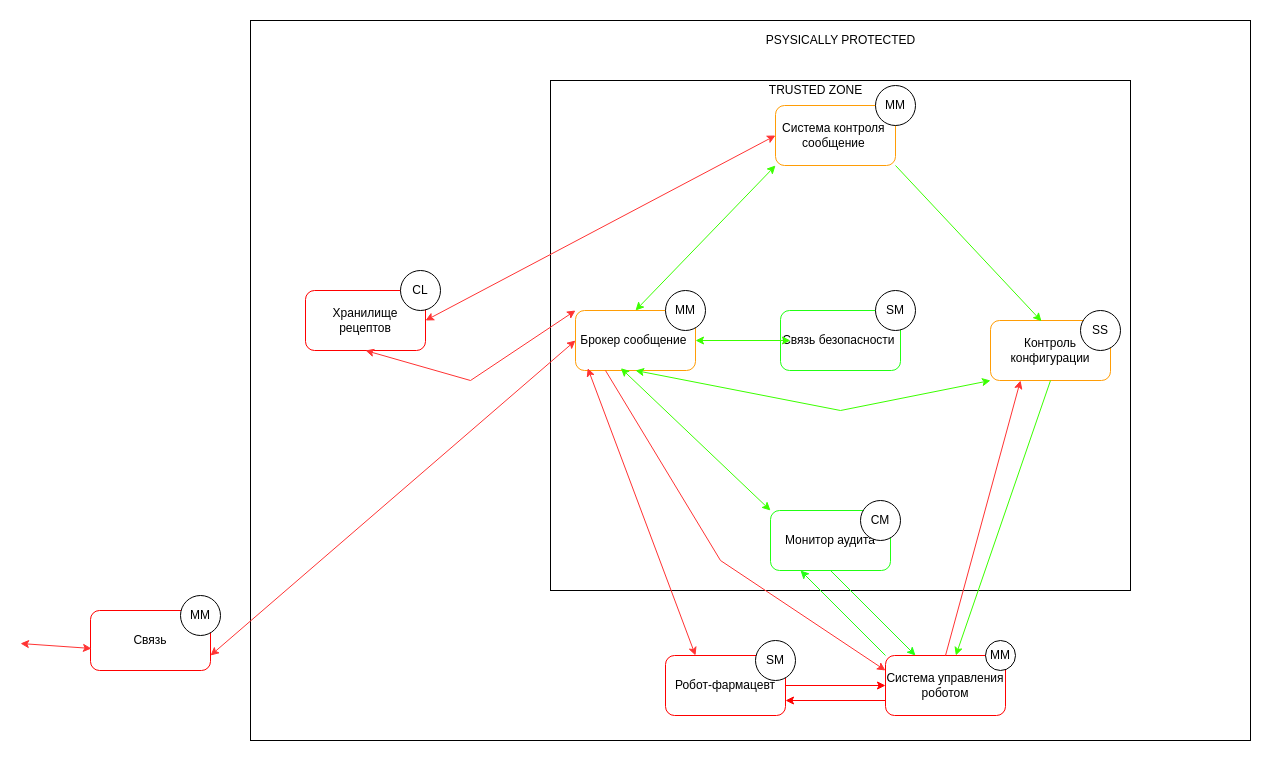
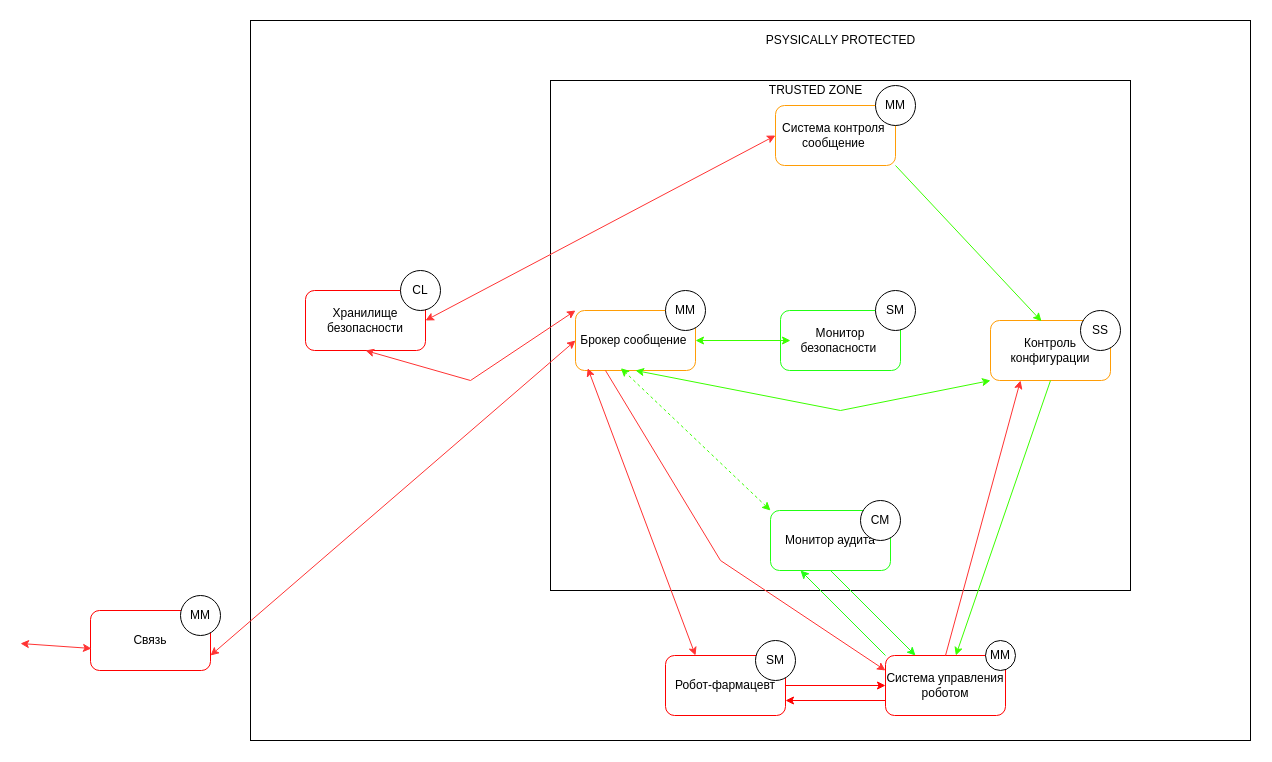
edge "Система контроля сообщение" -- "Брокер сообщение": removed
node "Хранилище рецептов": label "Хранилище рецептов" -> "Хранилище безопасности"
node "Связь безопасности": label "Связь безопасности" -> "Монитор безопасности"
edge "Брокер сообщение" -- "Монитор аудита": style solid -> dashed
